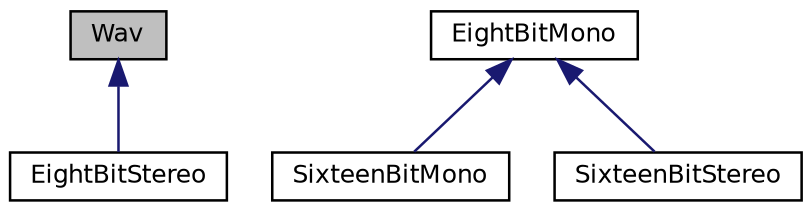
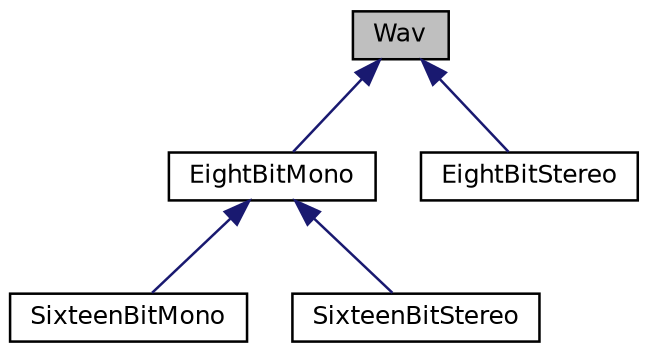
edge "EightBitMono" -> "Wav": added
